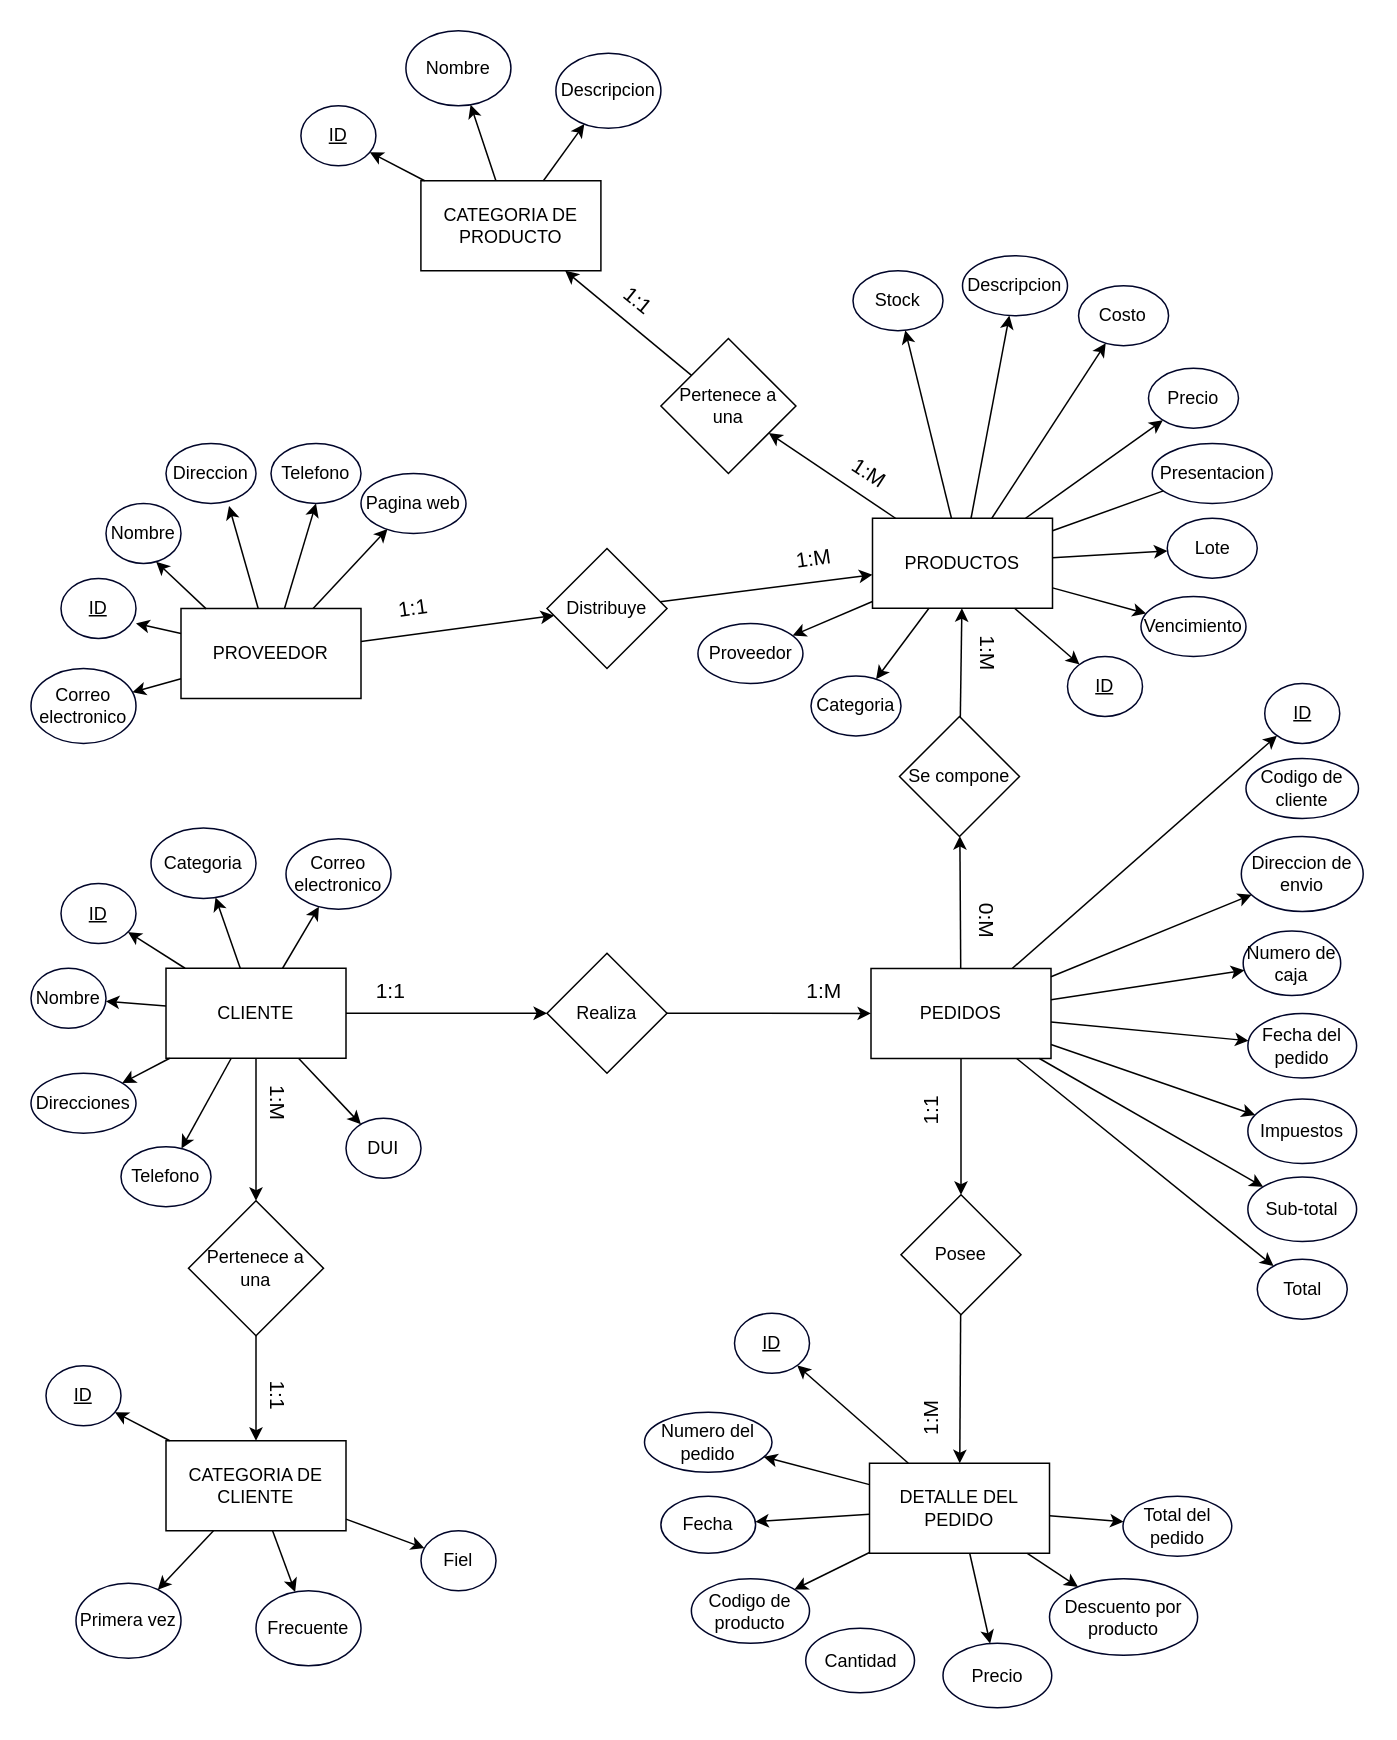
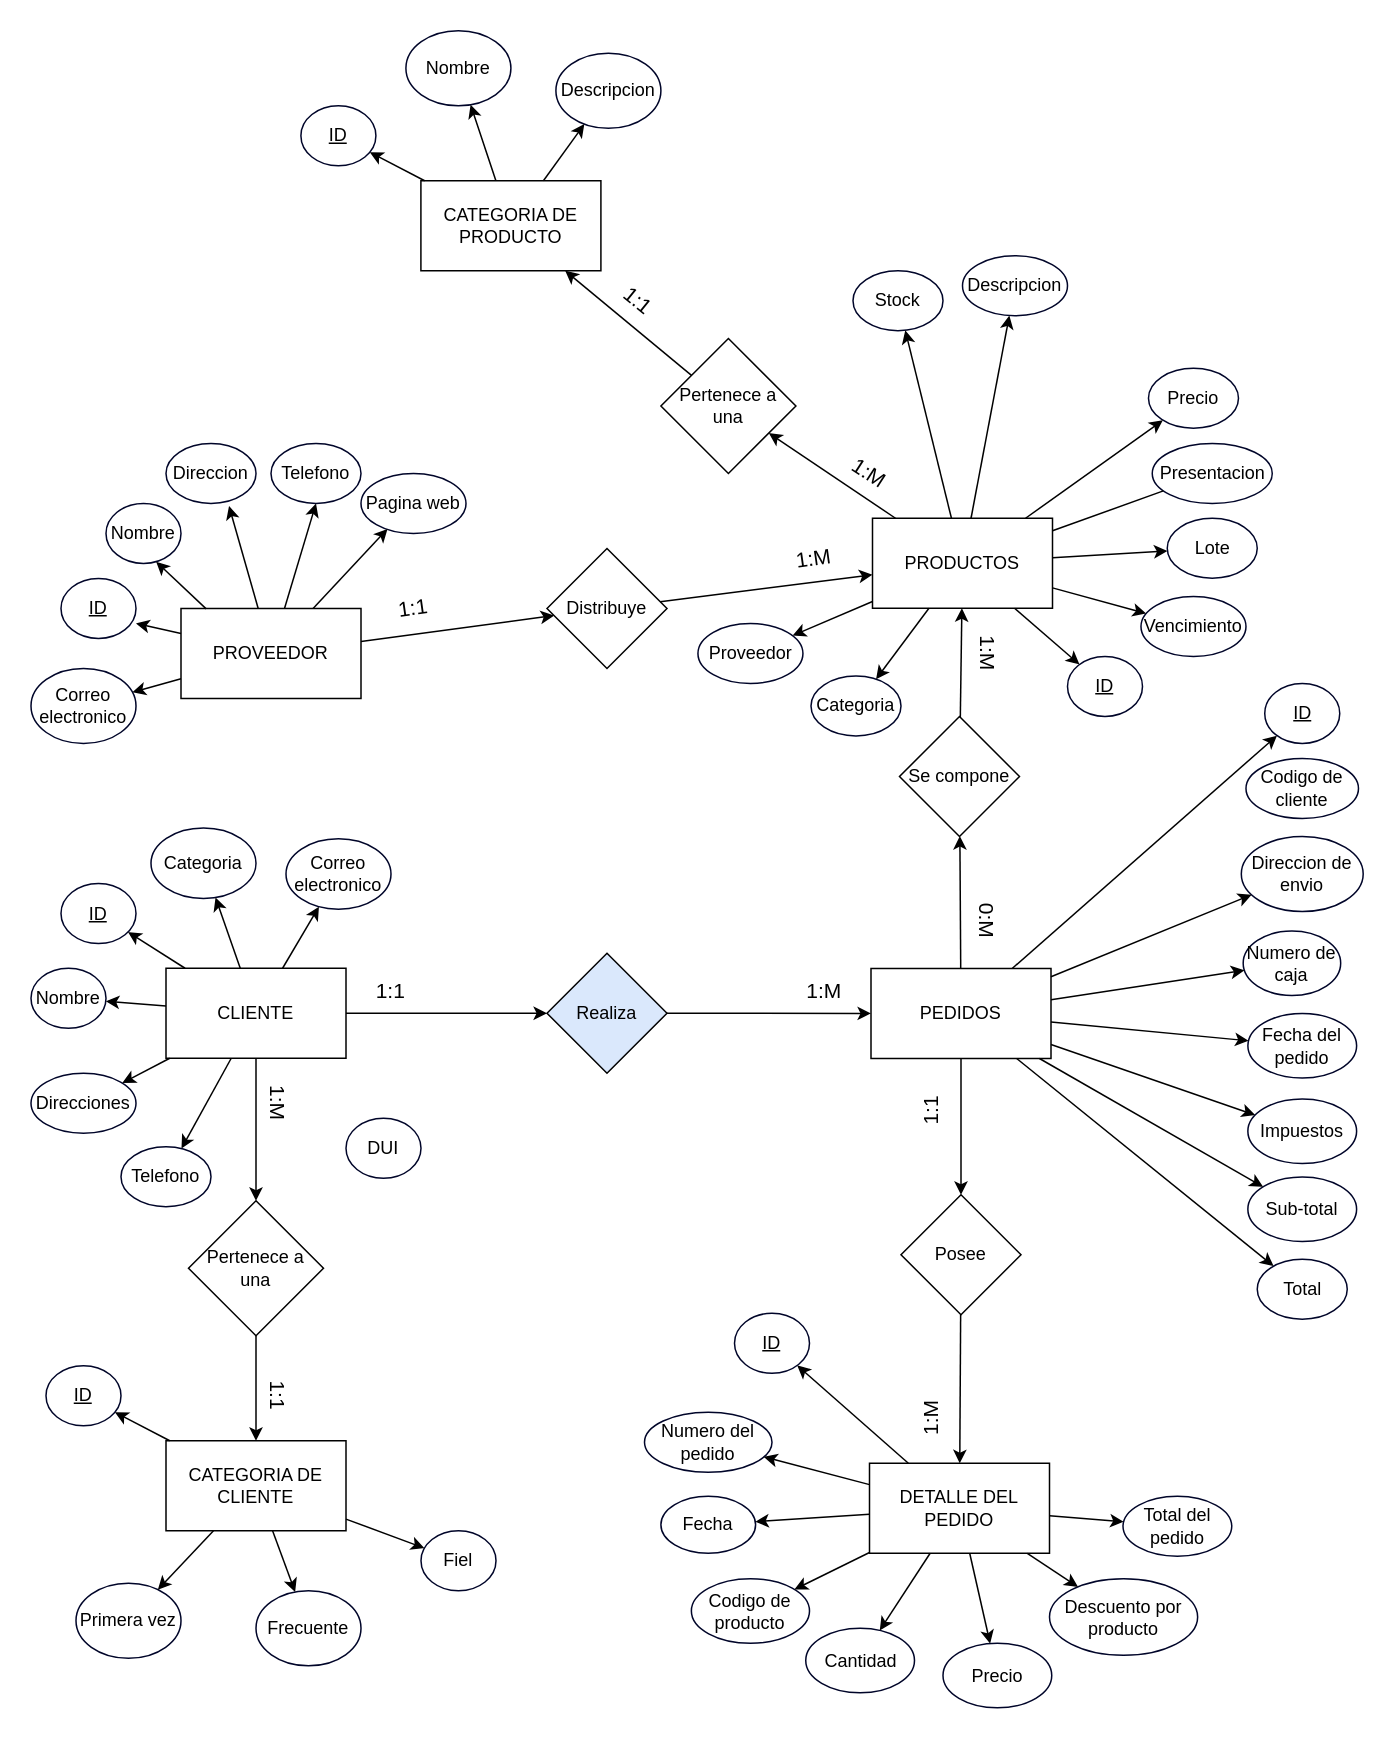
node "Costo": removed
edge "PRODUCTOS" -> "Costo": removed
node "Realiza": fillcolor #ffffff -> #dae8fc
edge "CLIENTE" -> "DUI": removed
edge "DETALLE DEL PEDIDO" -> "Cantidad": added
